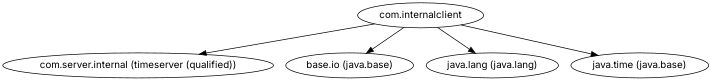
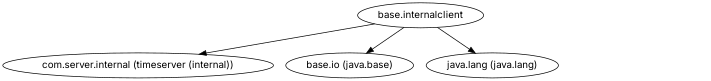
node "com.internalclient": label "com.internalclient" -> "base.internalclient"
node "com.server.internal (timeserver (qualified))": label "com.server.internal (timeserver (qualified))" -> "com.server.internal (timeserver (internal))"
node "java.time (java.base)": removed
